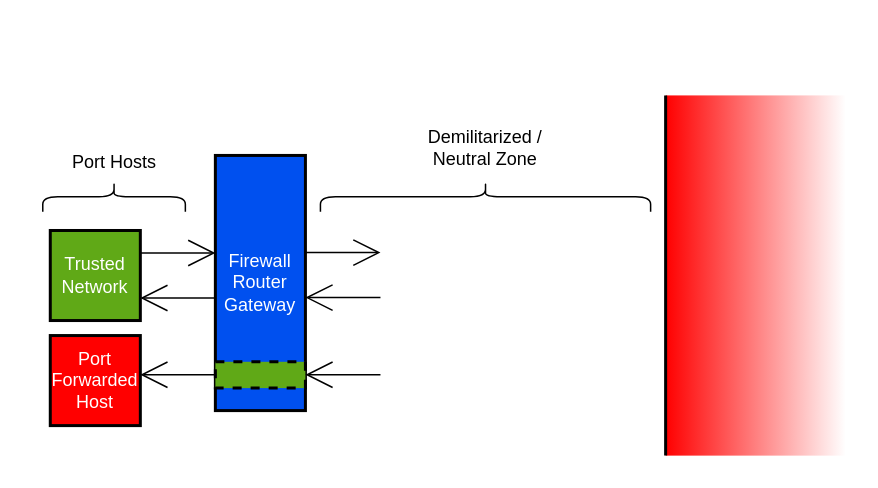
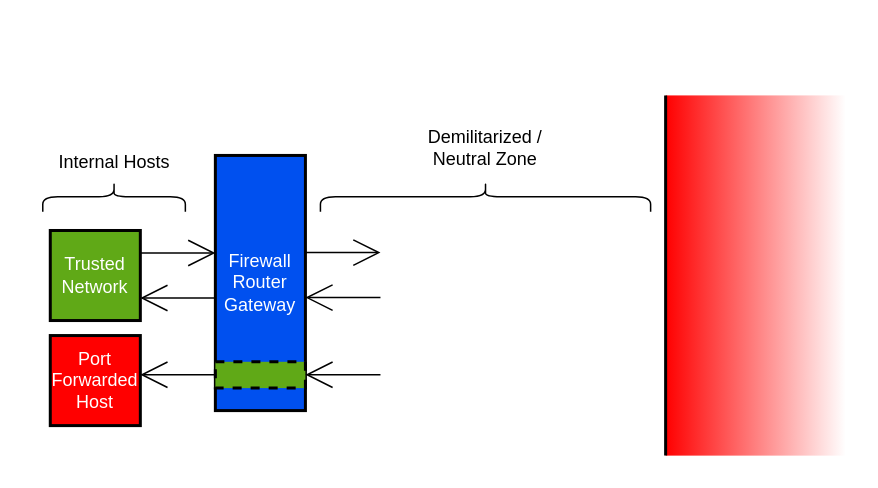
node "Port Hosts": label "Port Hosts" -> "Internal Hosts"
